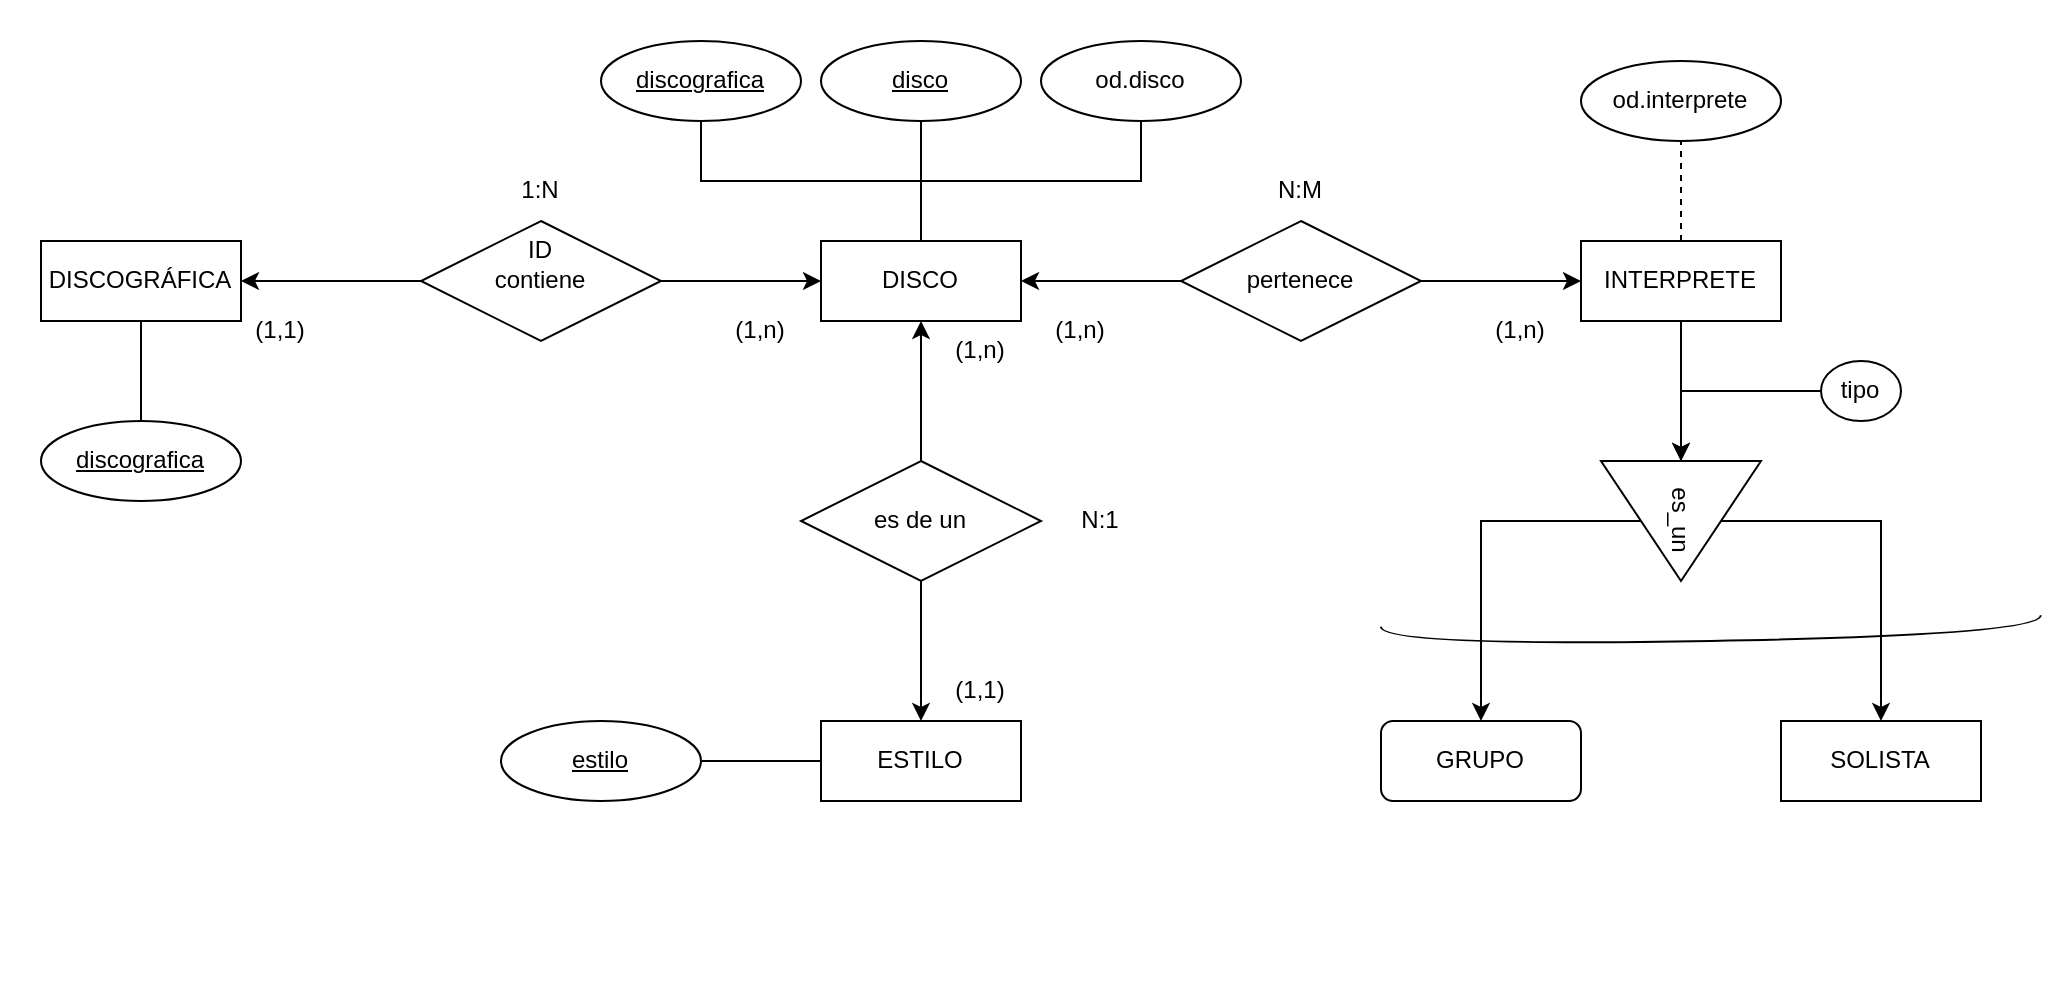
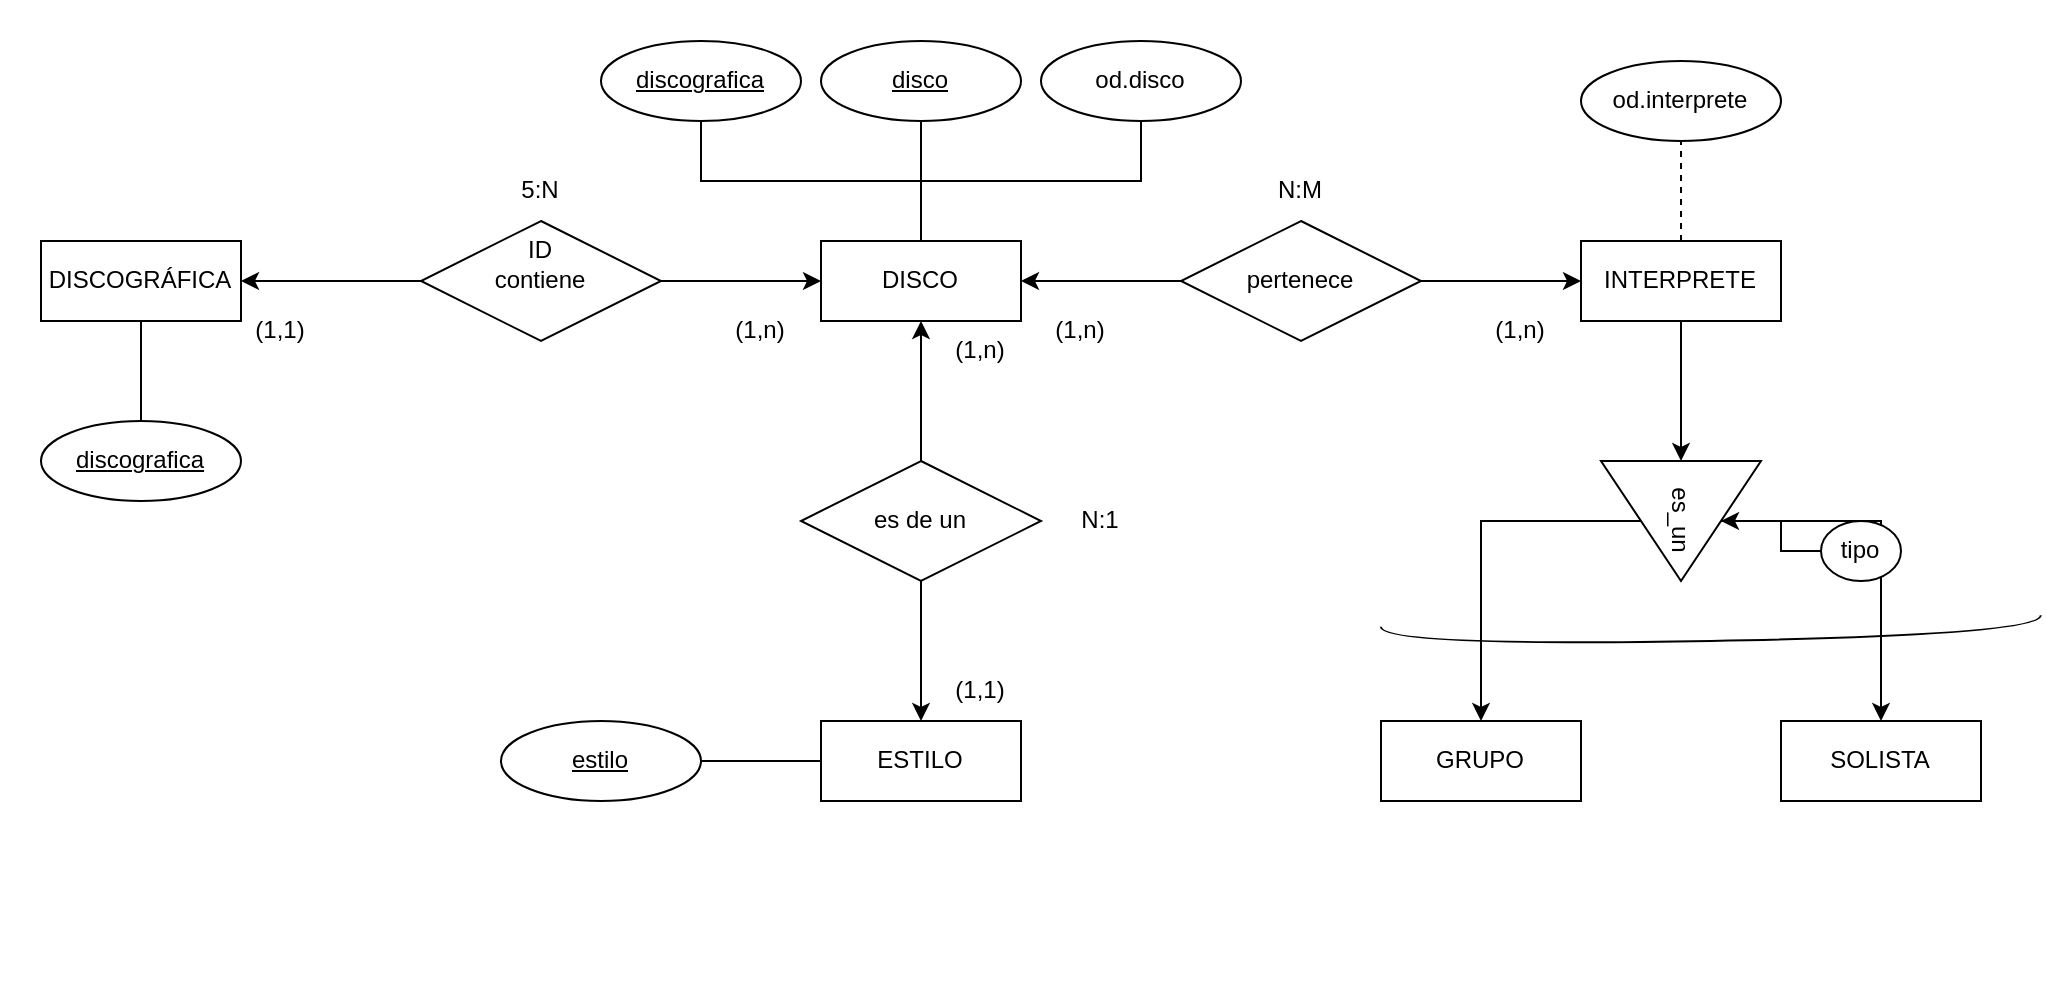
node "1:N": label "1:N" -> "5:N"
node "tipo": moved (1861, 391) -> (1861, 551)
node "GRUPO": shape rounded rectangle -> rectangle
